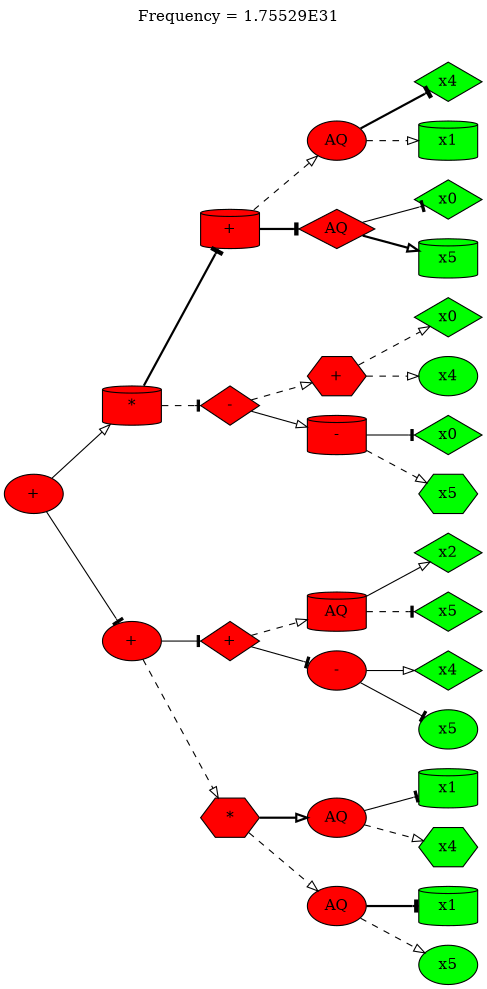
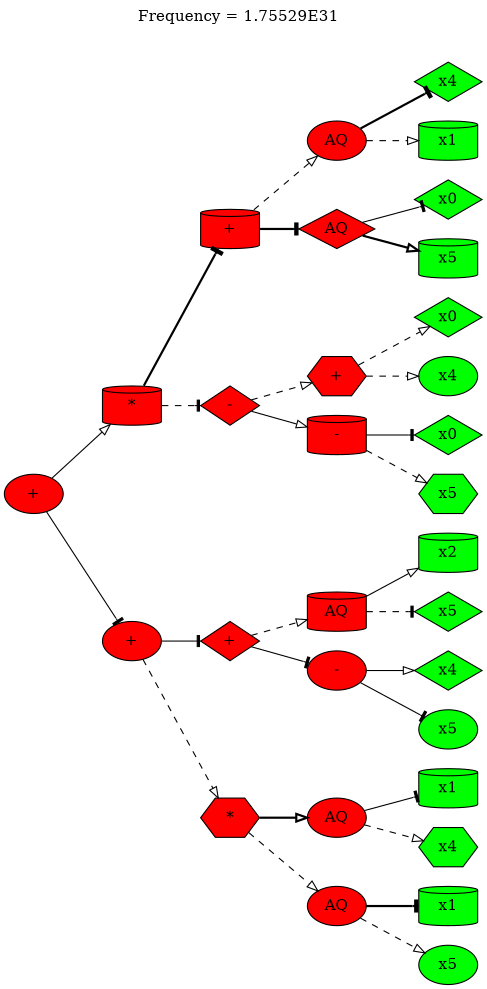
node "x2": shape diamond -> cylinder
